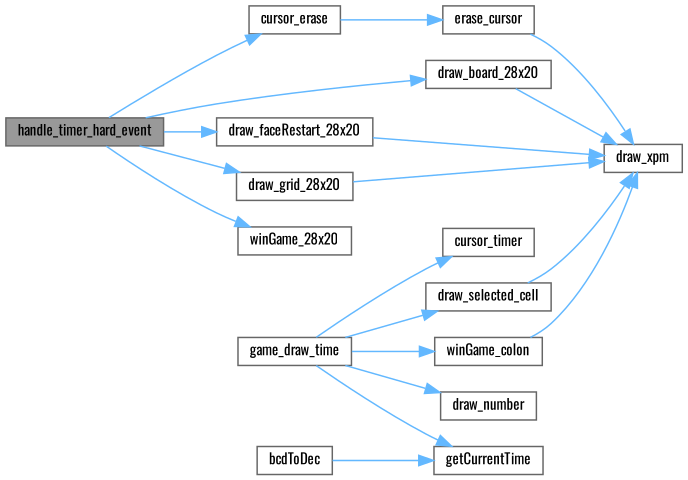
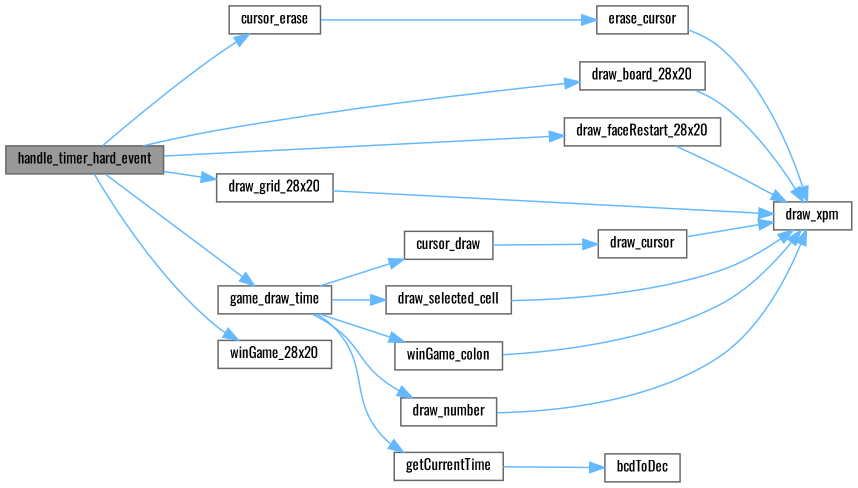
edge "handle_timer_hard_event" -> "game_draw_time": added
node "cursor_timer": label "cursor_timer" -> "cursor_draw"
node "draw_cursor": added
edge "draw_number" -> "draw_xpm": added
edge "bcdToDec" -> "getCurrentTime": reversed
